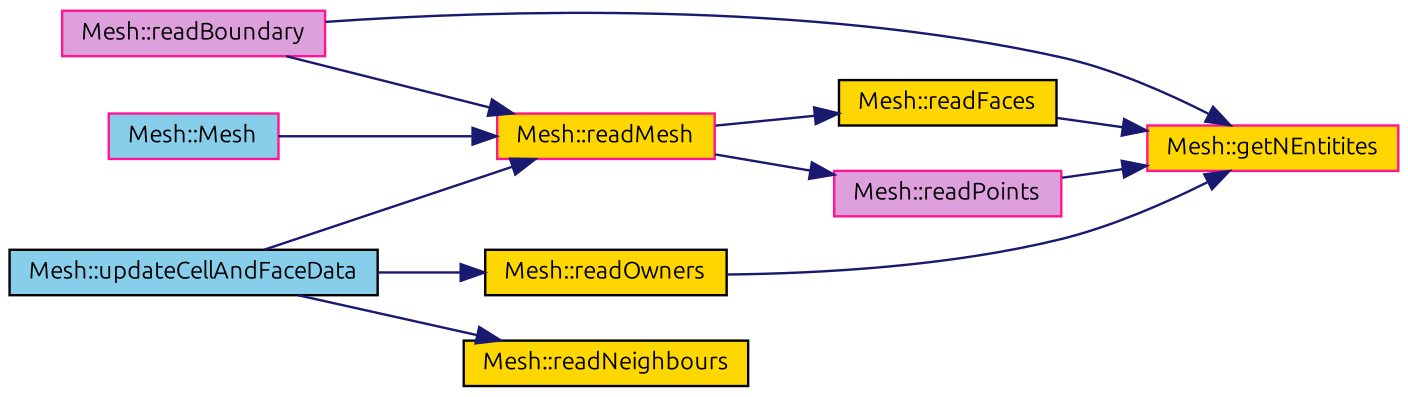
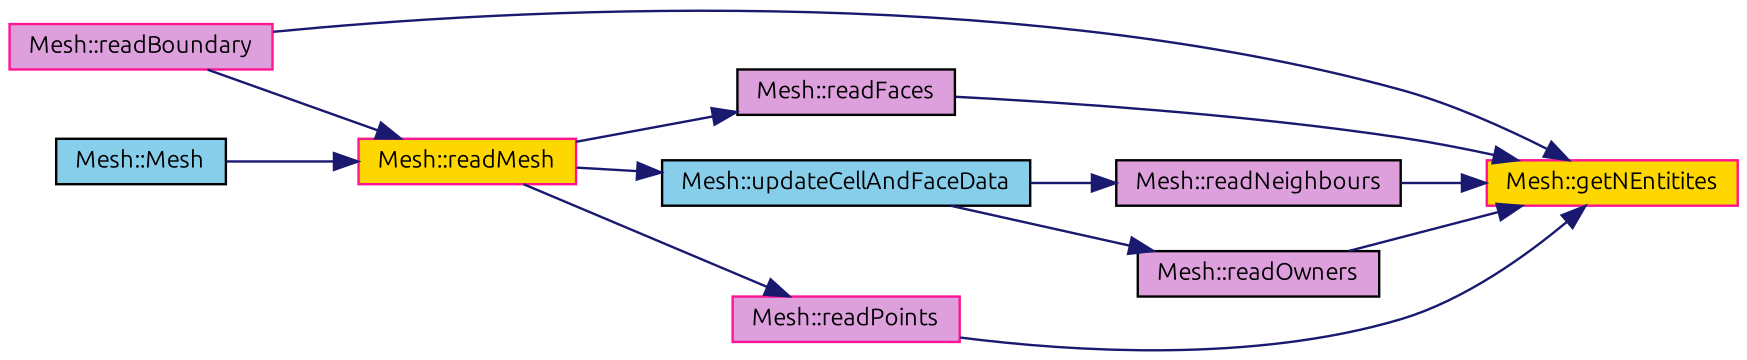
node "Mesh::readFaces": fillcolor gold -> plum
node "Mesh::Mesh": color deeppink -> black
edge "Mesh::readNeighbours" -> "Mesh::getNEntitites": added
edge "Mesh::updateCellAndFaceData" -> "Mesh::readMesh": reversed
node "Mesh::readOwners": fillcolor gold -> plum
node "Mesh::readNeighbours": fillcolor gold -> plum
